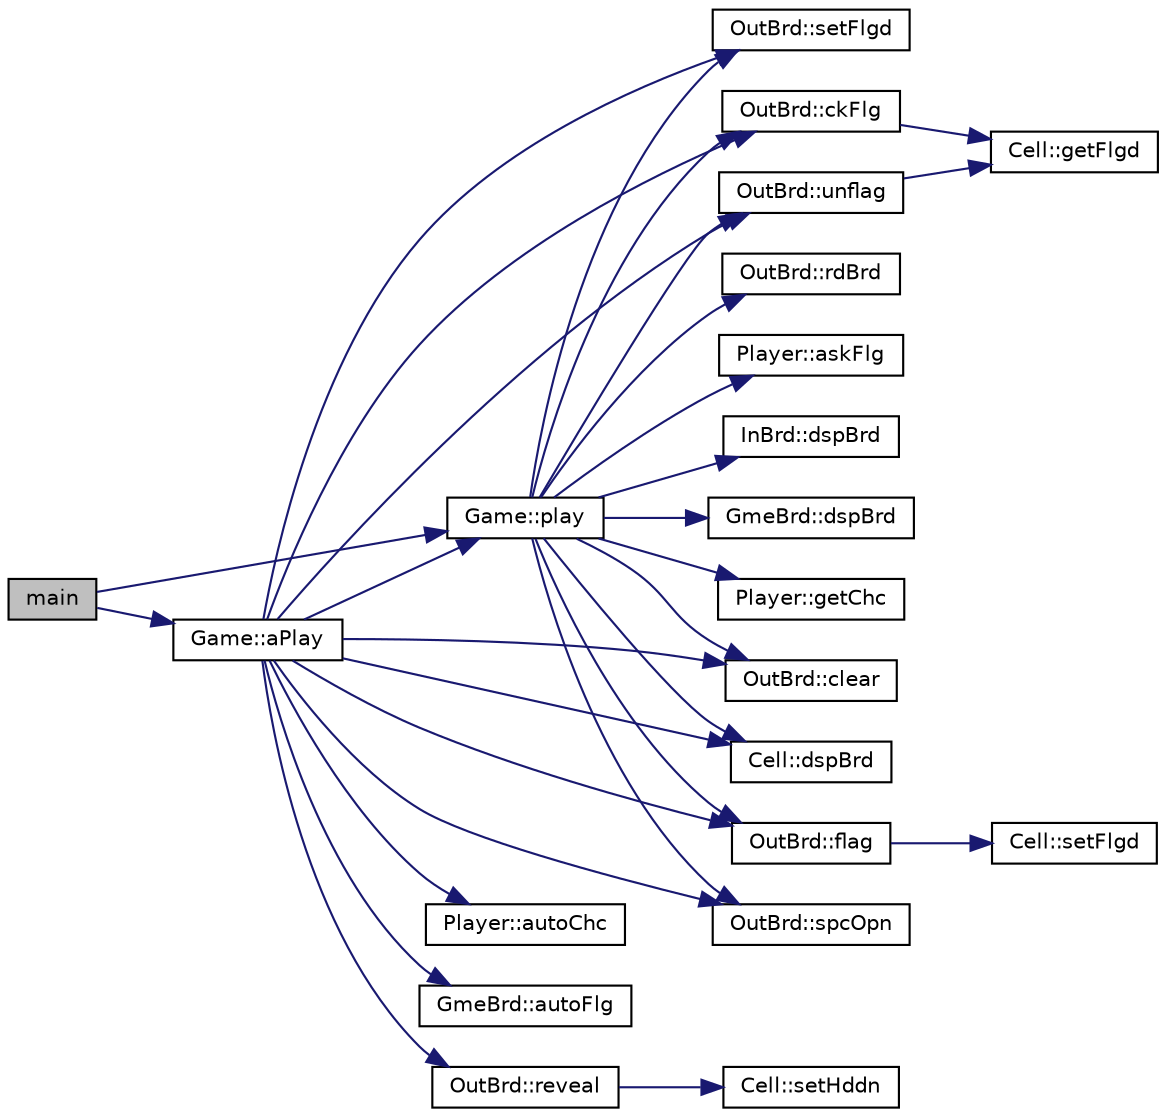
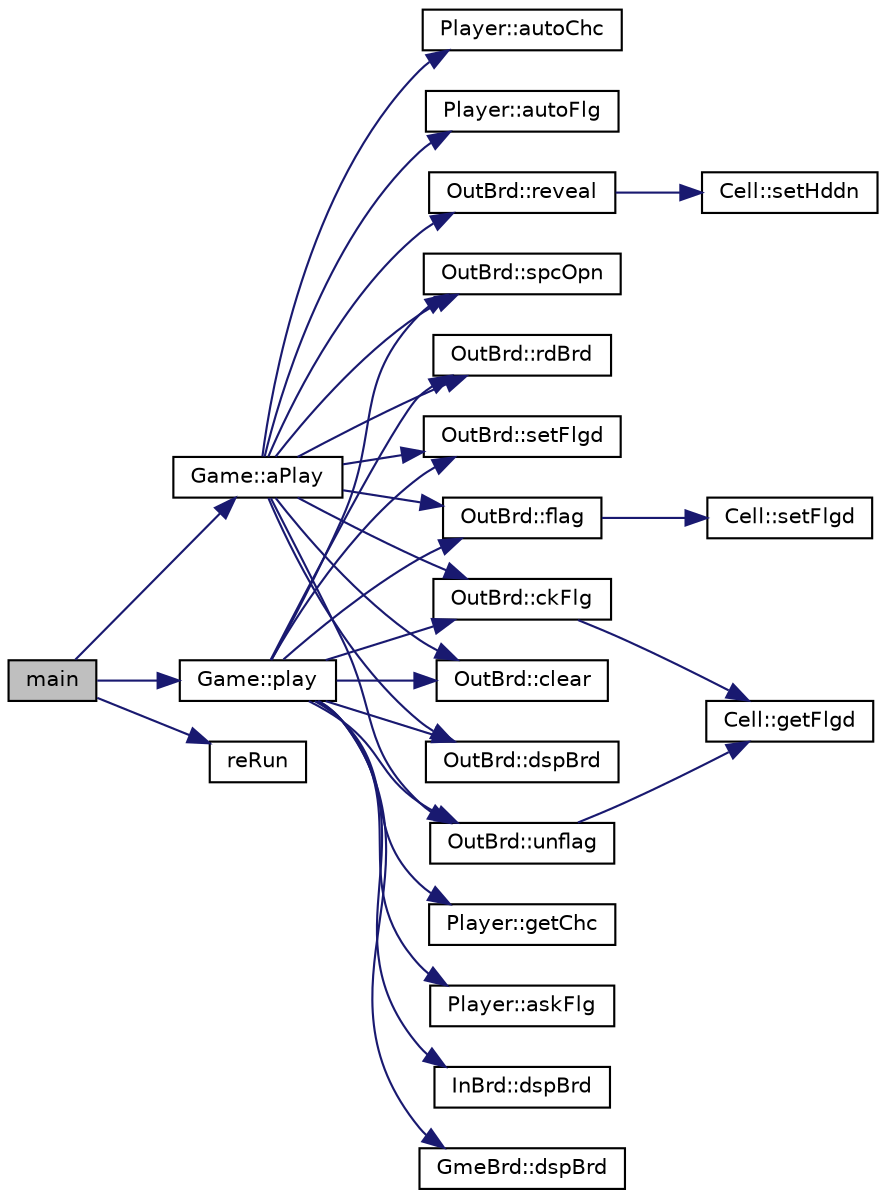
edge "Game::aPlay" -> "Game::play": now "Game::aPlay" -> "OutBrd::rdBrd"
node "reRun": added
node "Cell::dspBrd": label "Cell::dspBrd" -> "OutBrd::dspBrd"
node "GmeBrd::autoFlg": label "GmeBrd::autoFlg" -> "Player::autoFlg"
